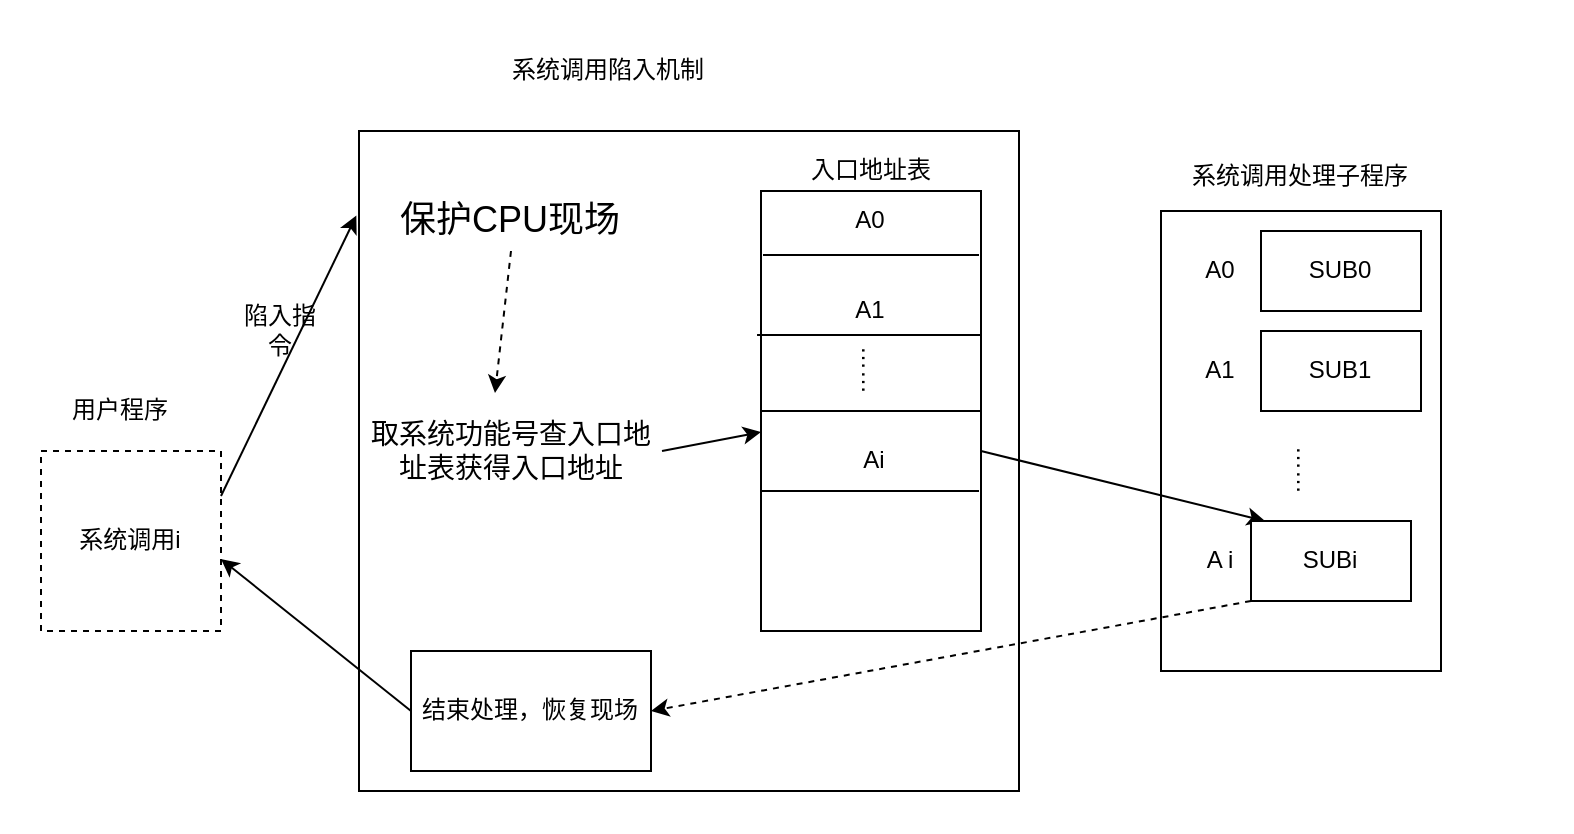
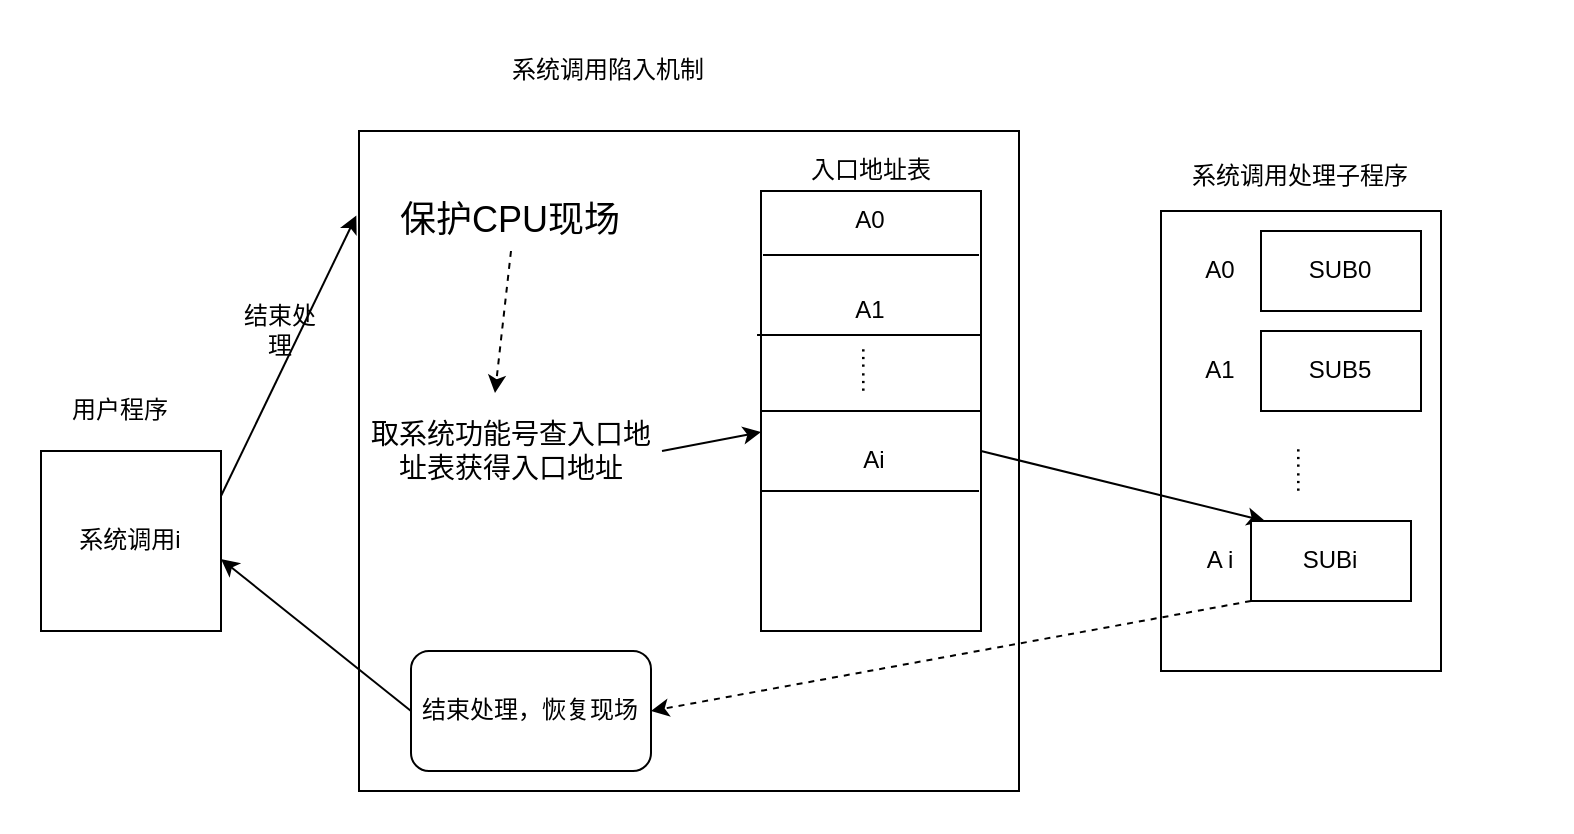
node "陷入指令": label "陷入指令" -> "结束处理"
node "SUB1": label "SUB1" -> "SUB5"
node "系统调用i": style dashed -> solid
node "结束处理，恢复现场": shape rectangle -> rounded rectangle
